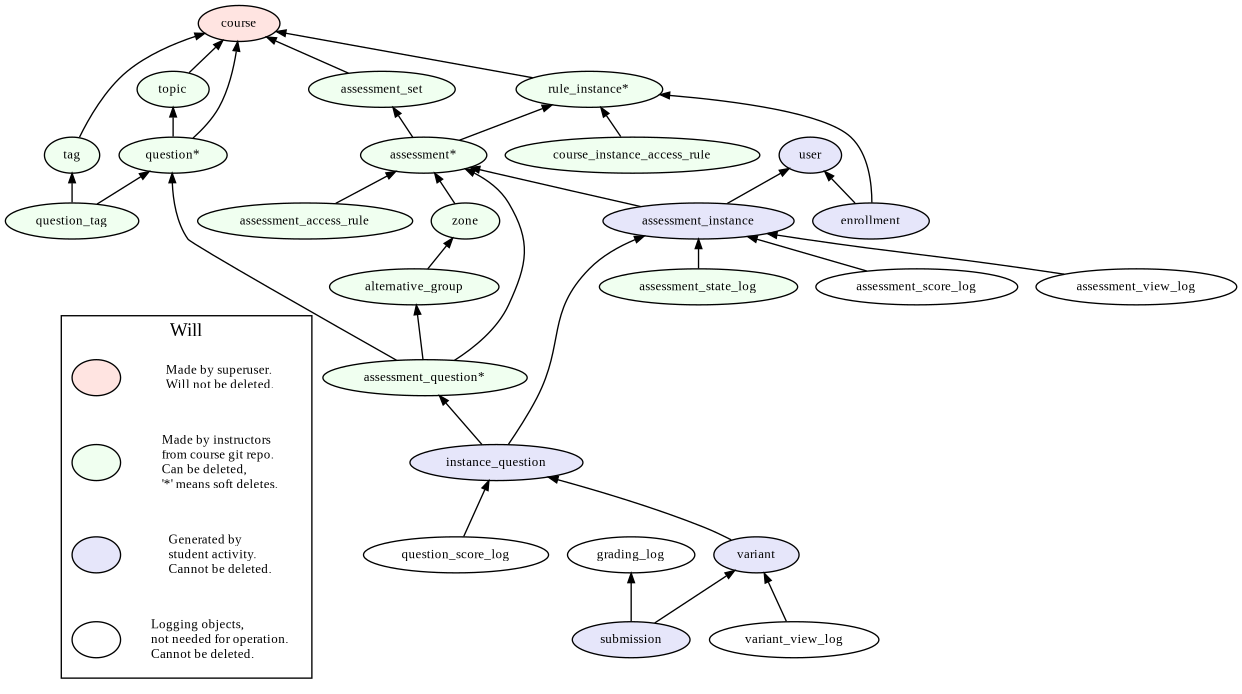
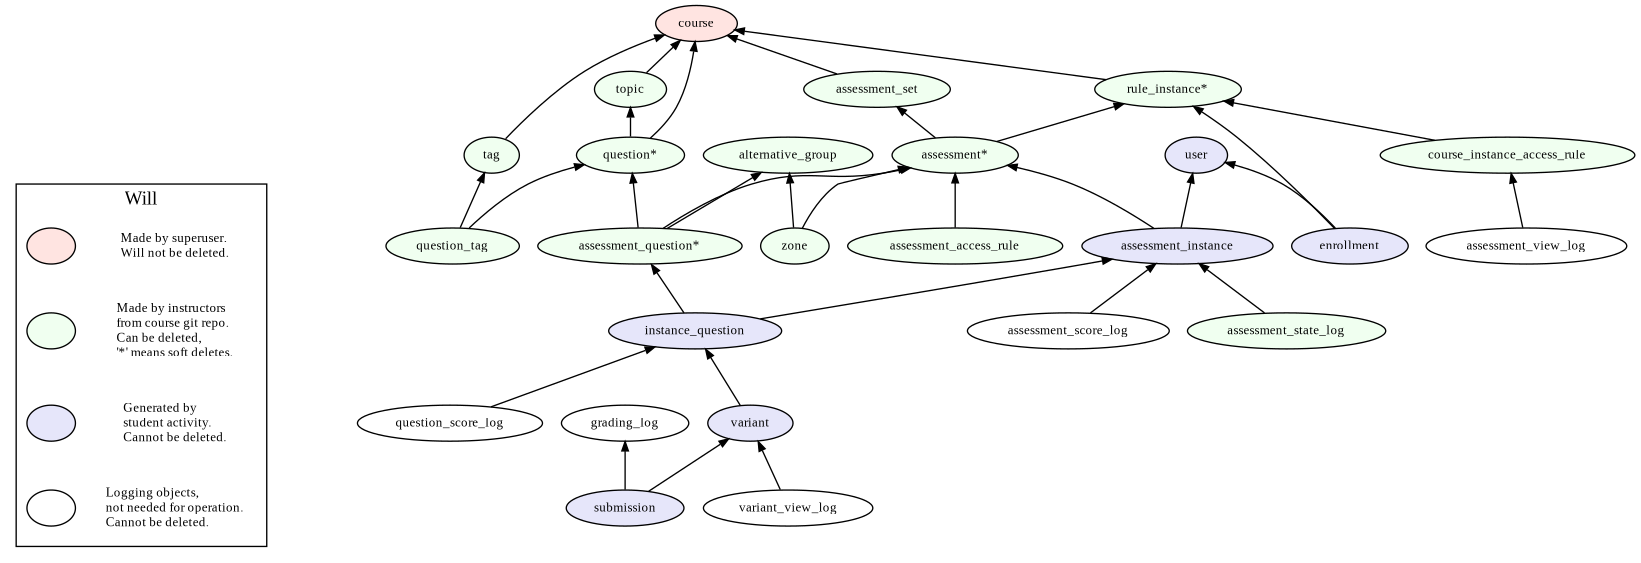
edge "assessment_view_log" -> "assessment_instance": now "assessment_view_log" -> "course_instance_access_rule"
edge "alternative_group" -> "zone": reversed
